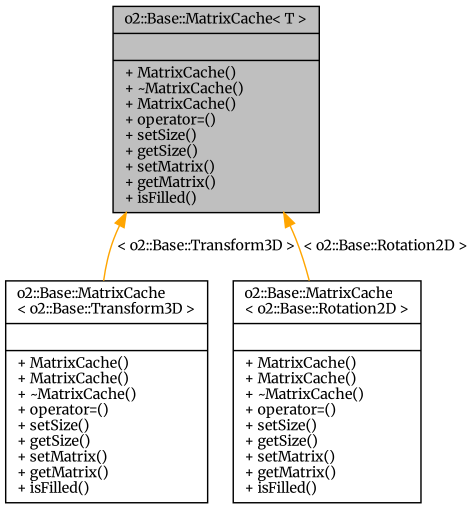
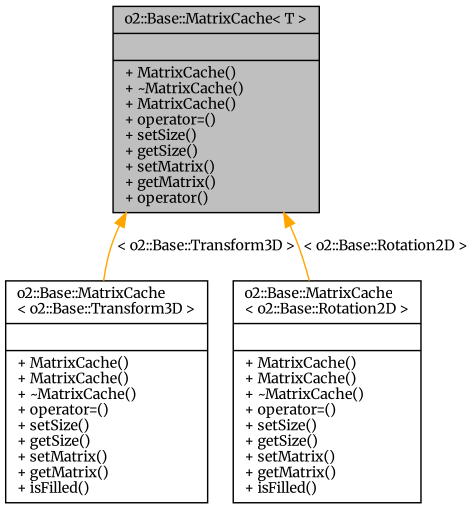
node "o2::Base::MatrixCache< T >": text "+ isFilled()" -> "+ operator()"
